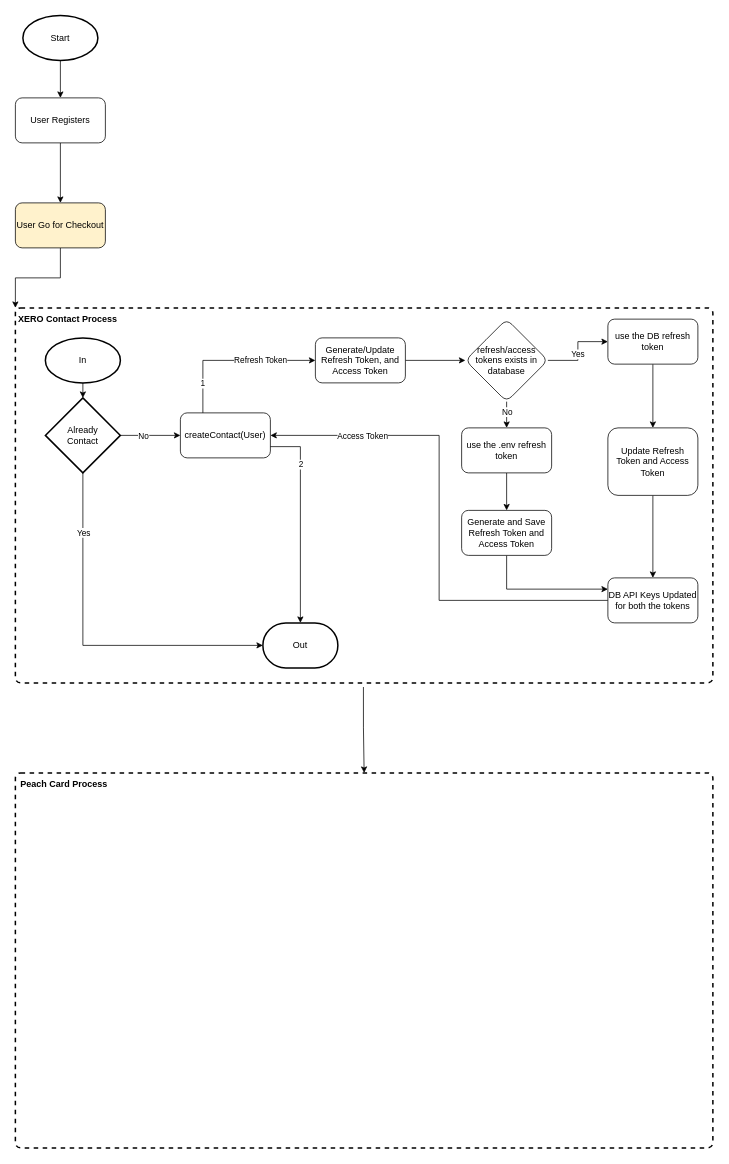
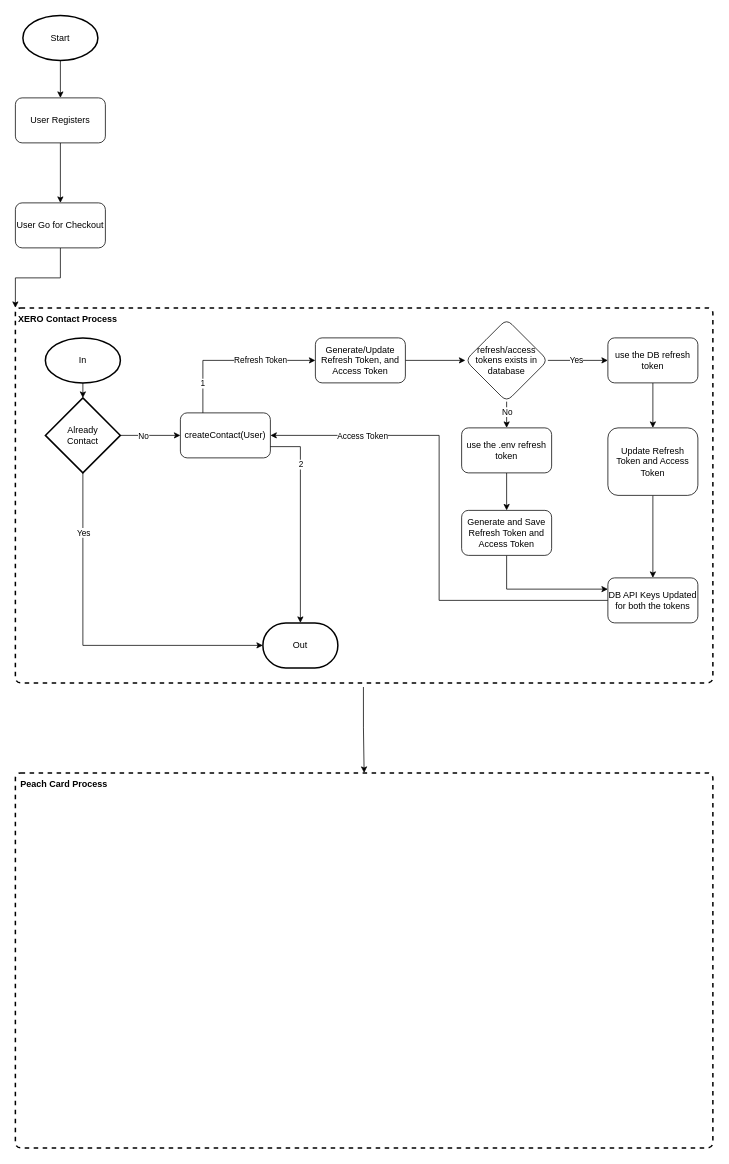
node "User Go for Checkout": fillcolor #fff2cc -> #ffffff
node "use the DB refresh token": moved (653, 342) -> (653, 360)
